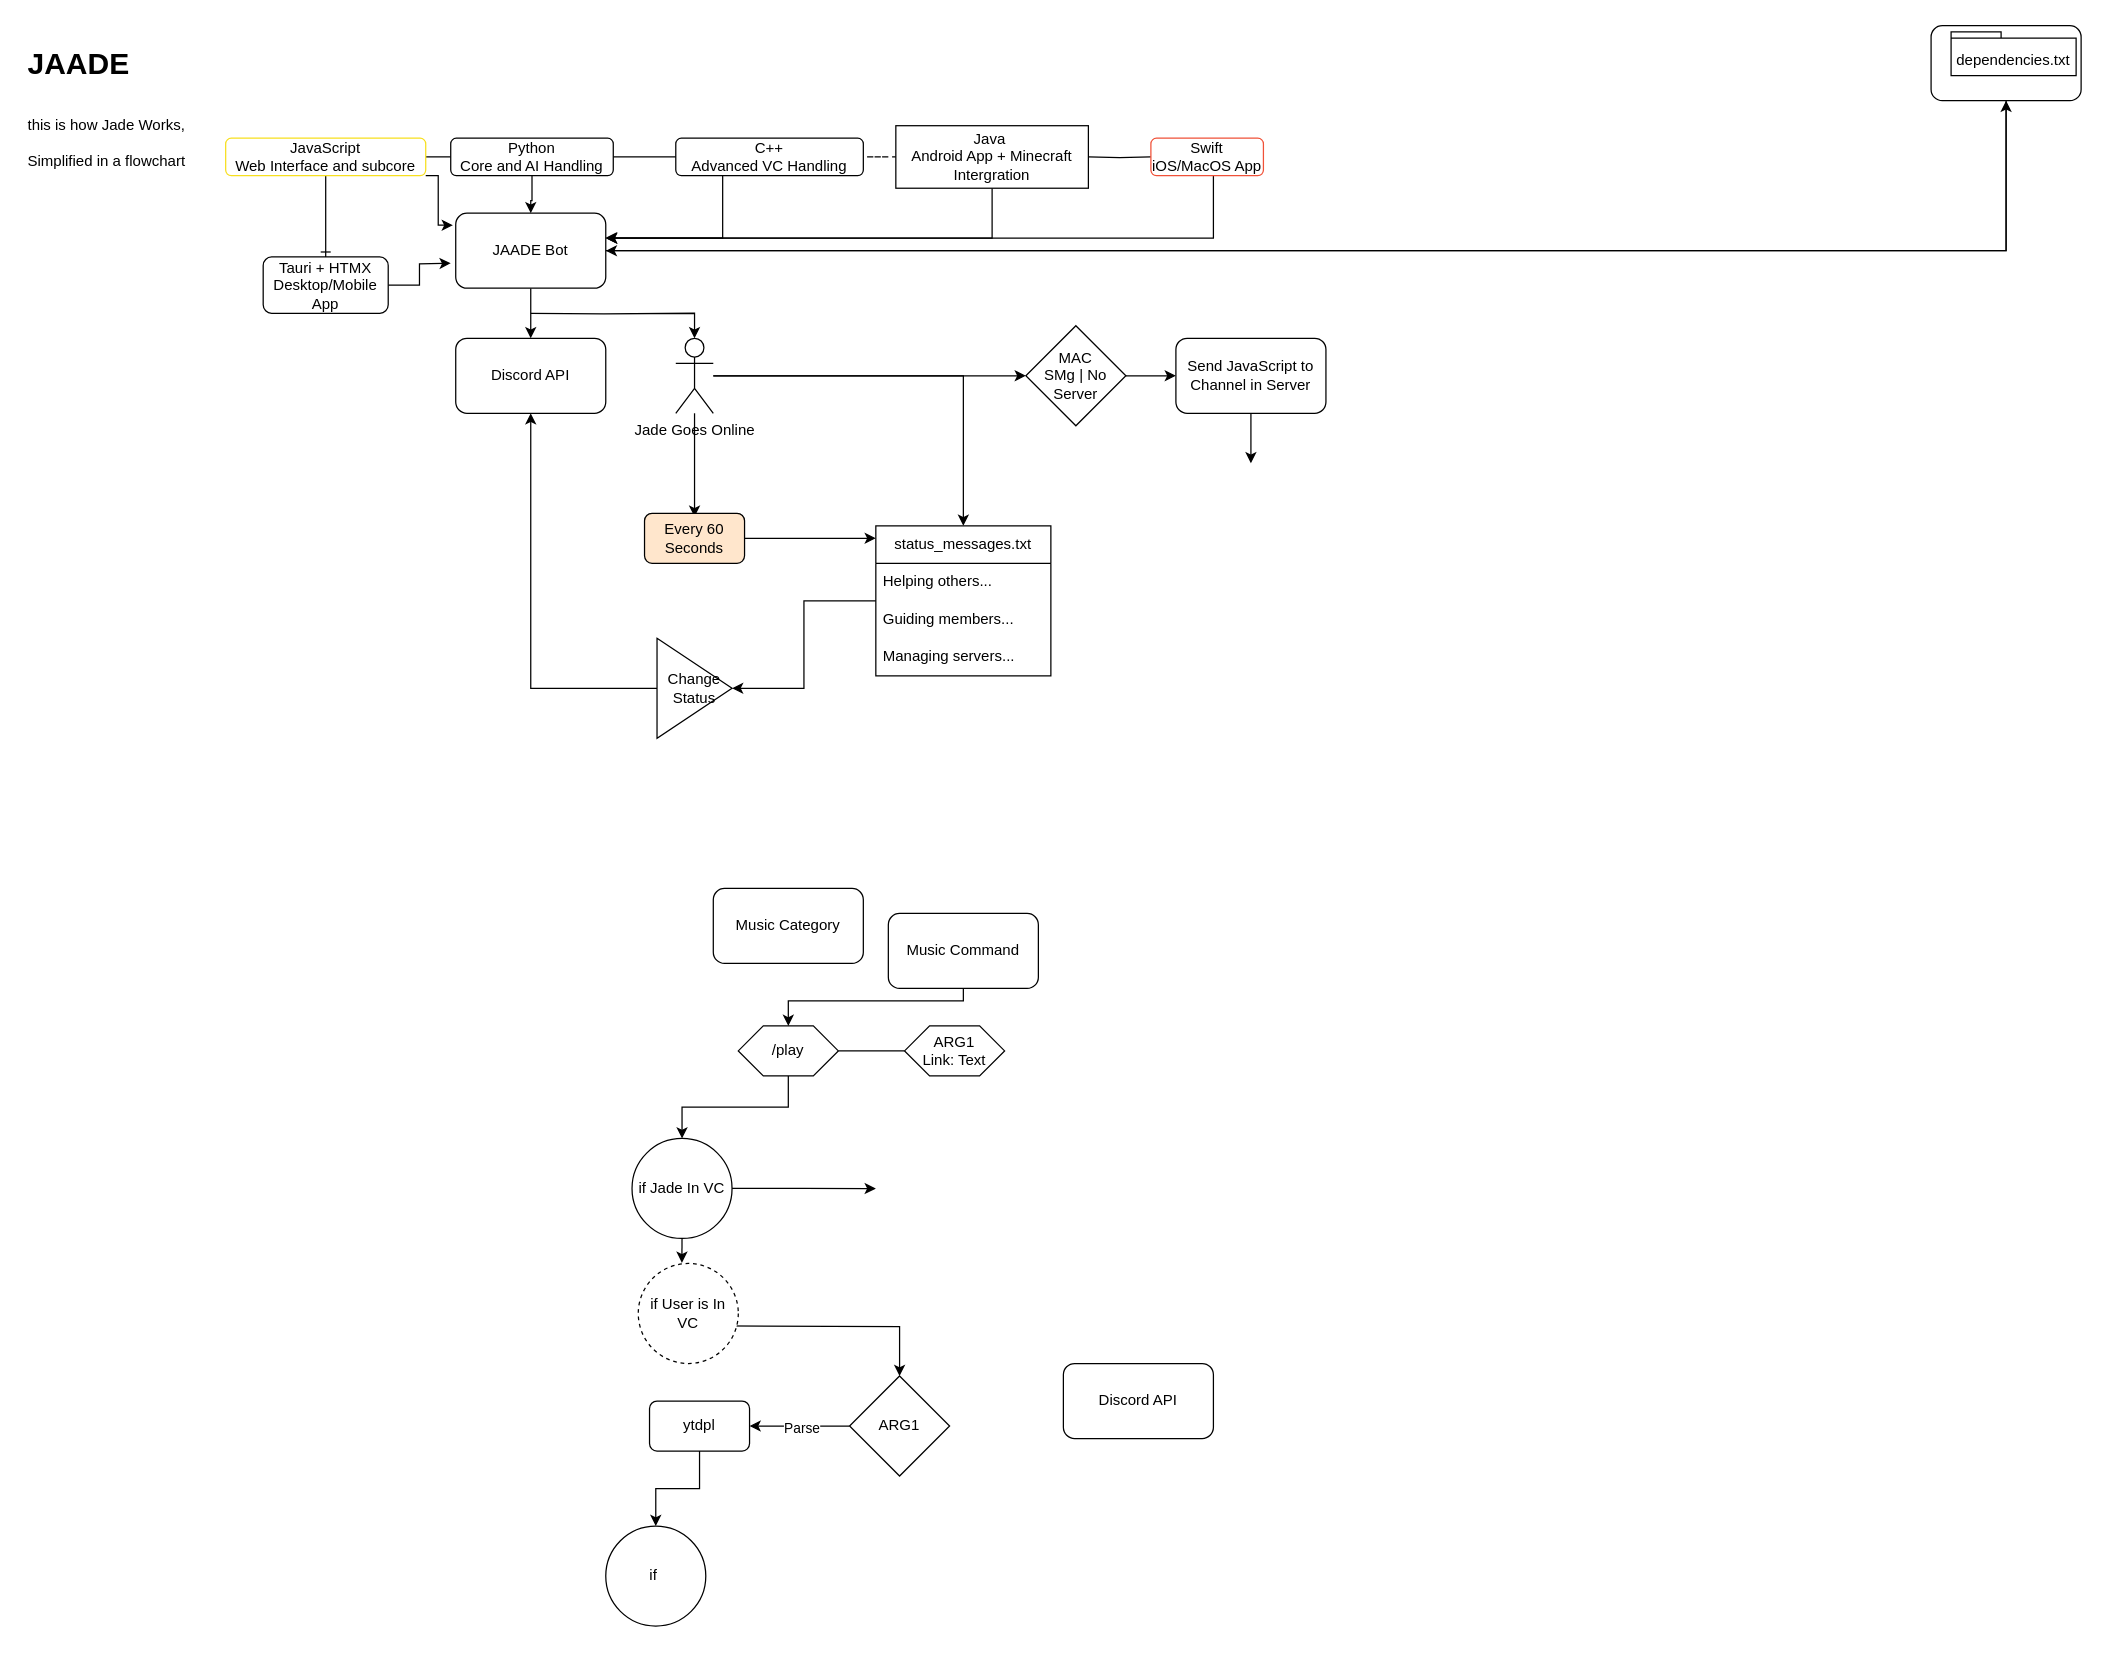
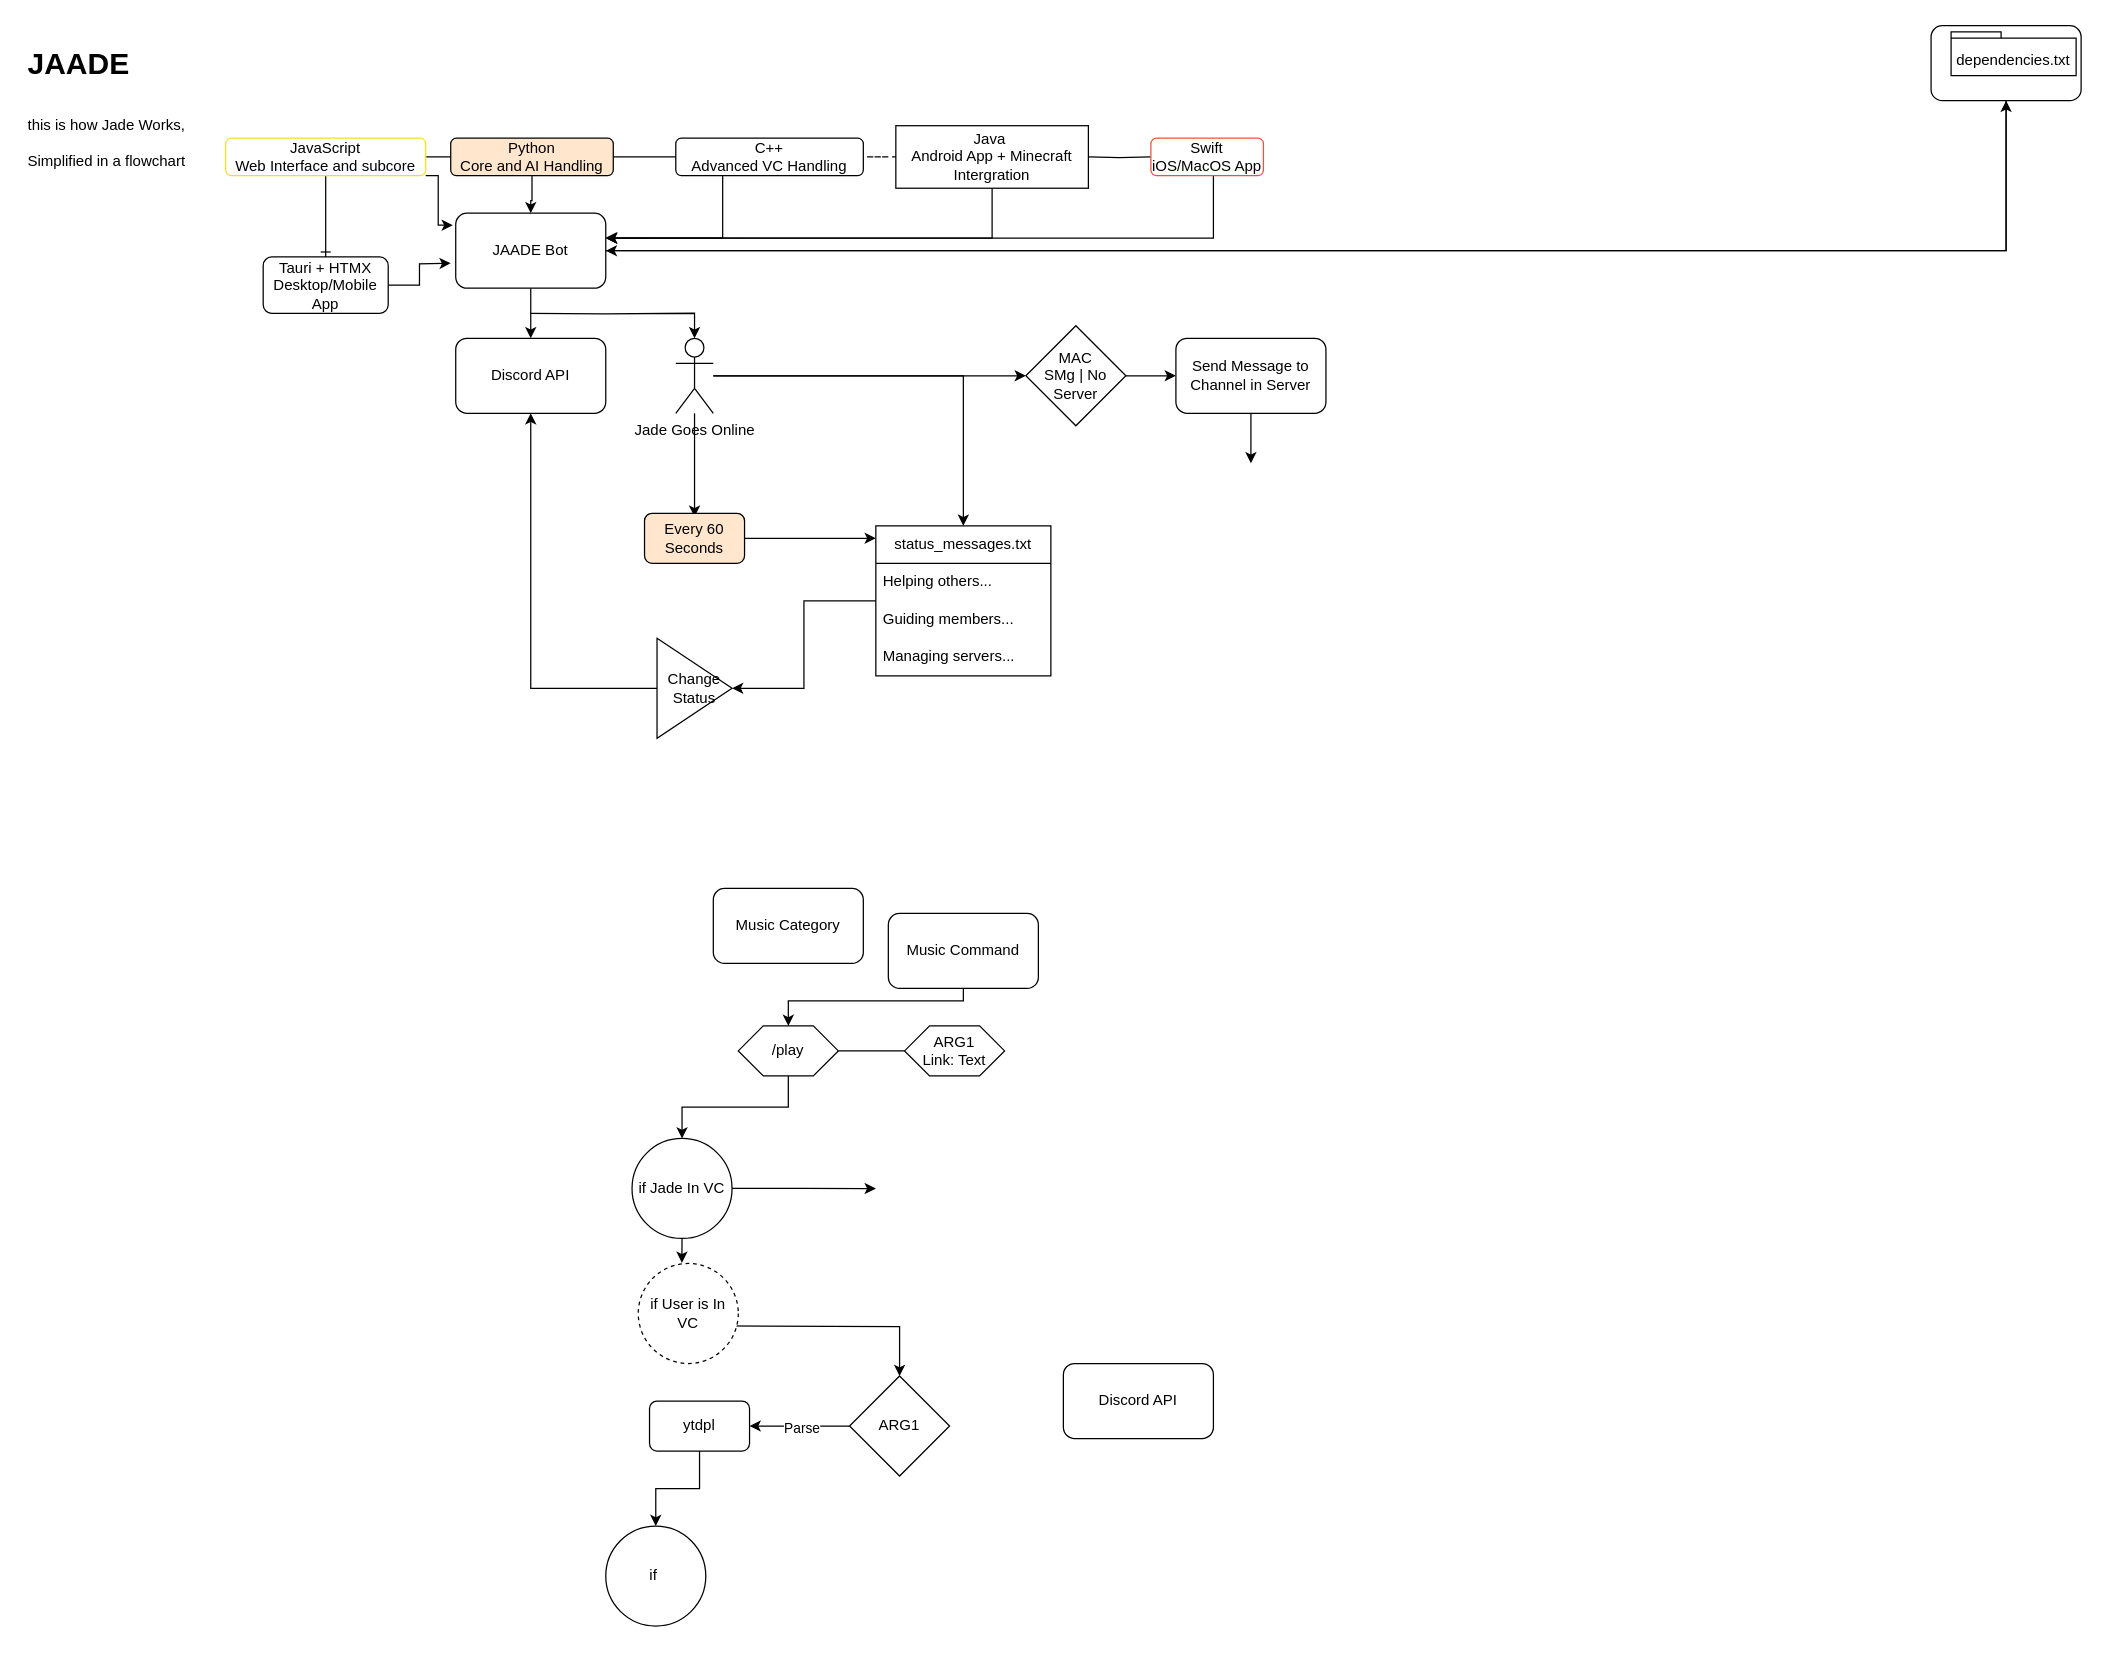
node "Python Core and AI Handling": fillcolor #ffffff -> #ffe6cc
node "Send JavaScript to Channel in Server": label "Send JavaScript to Channel in Server" -> "Send Message to Channel in Server"
